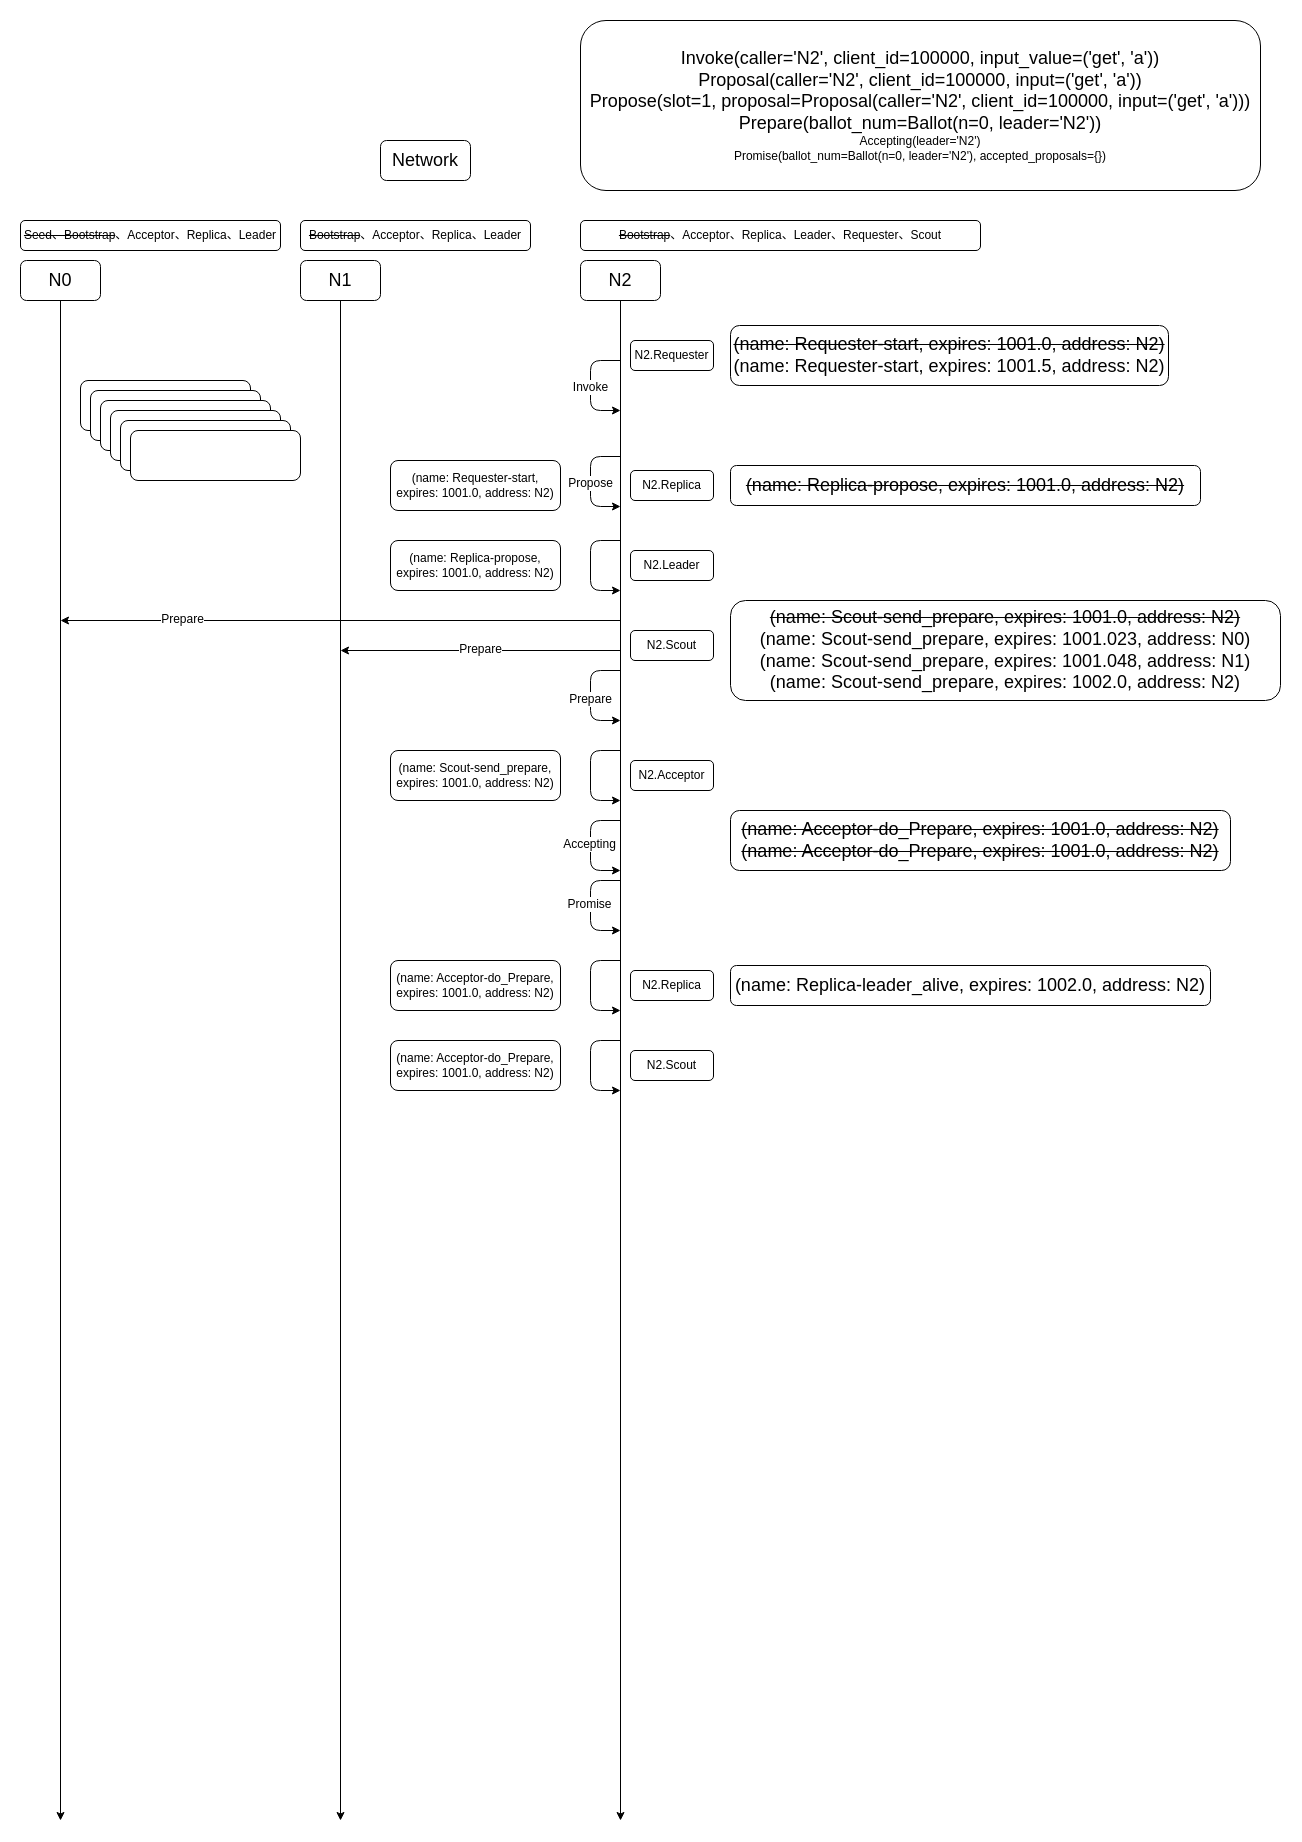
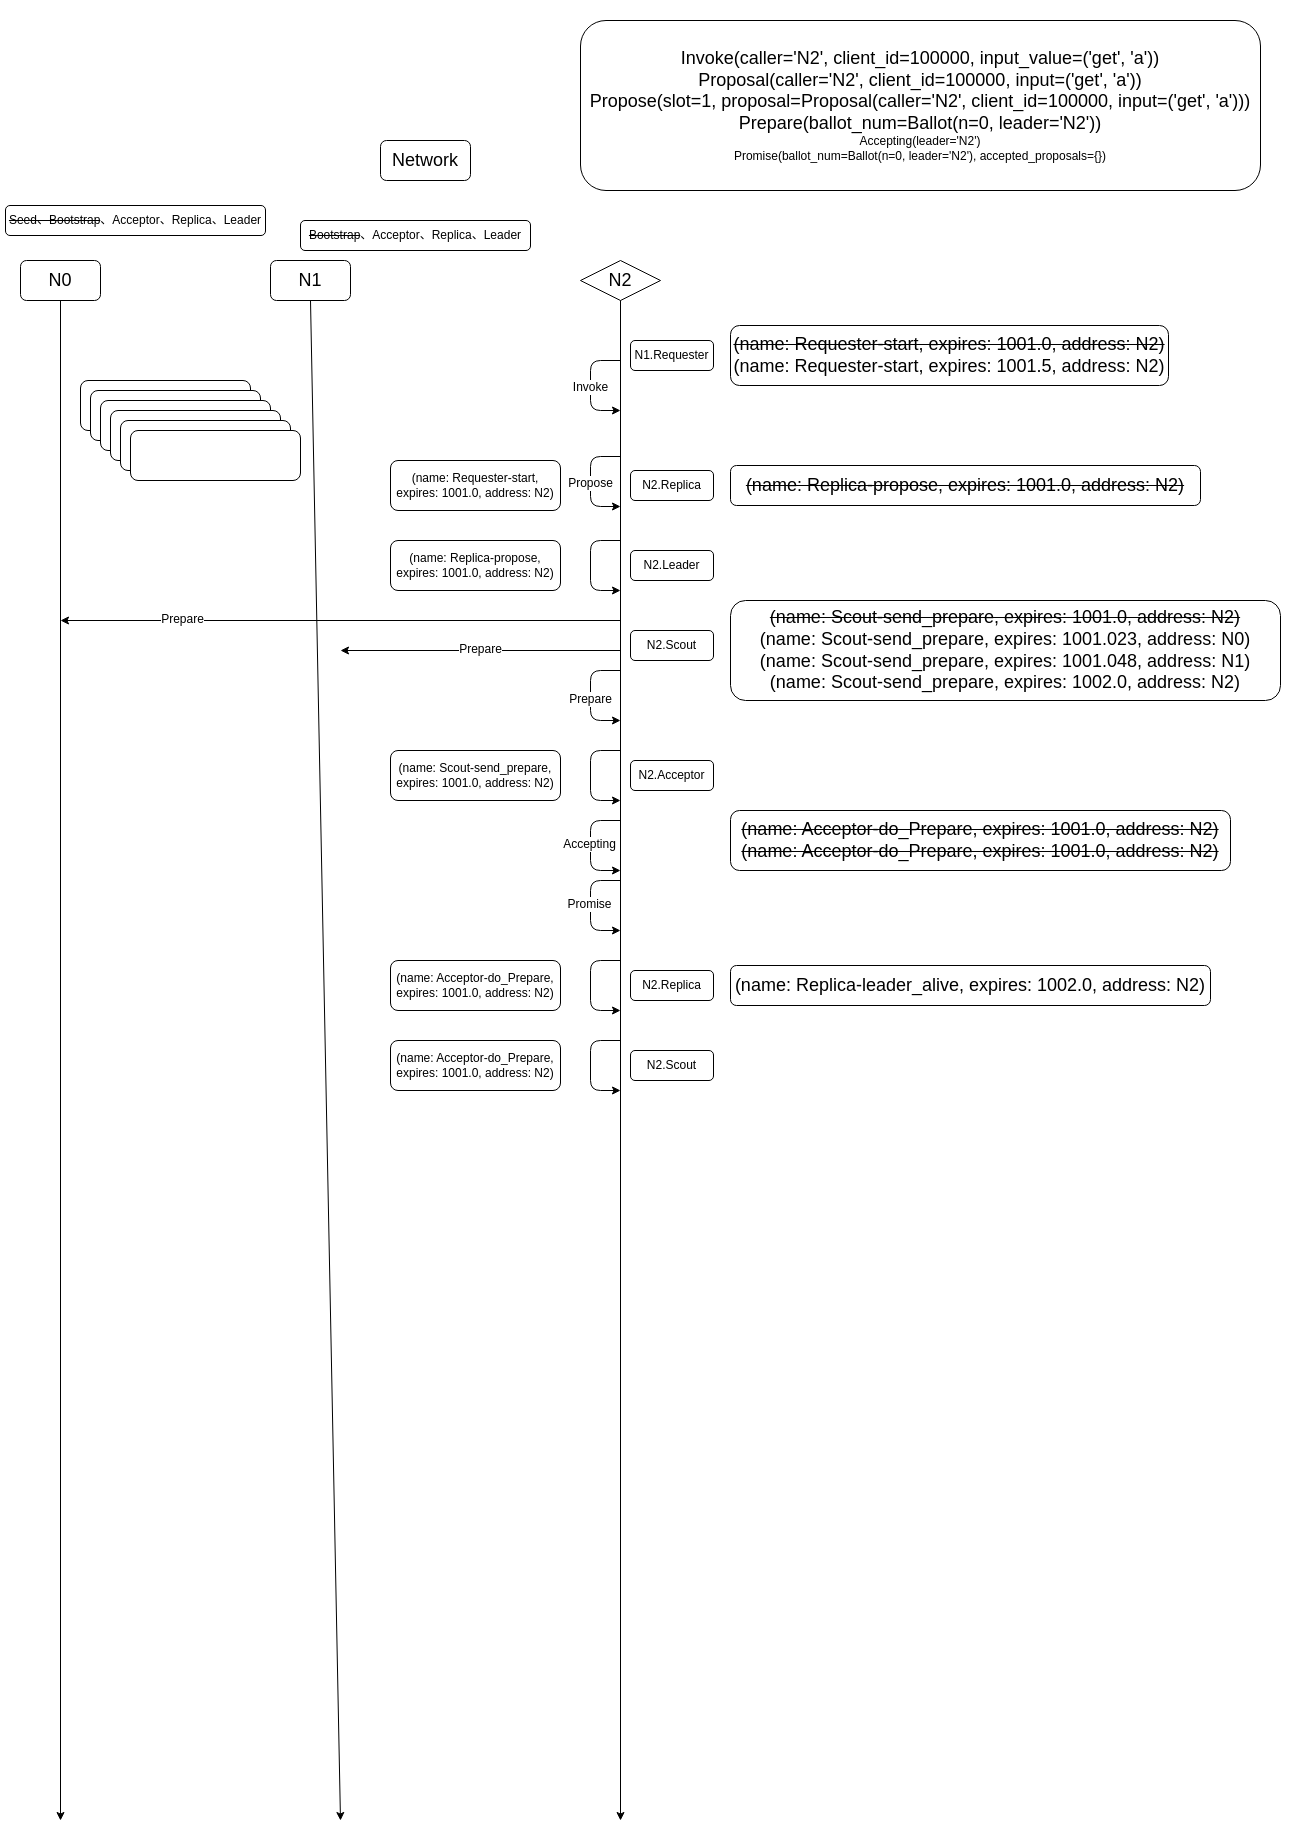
node "Seed、Bootstrap、Acceptor、Replica、Leader": moved (151, 236) -> (136, 221)
node "Bootstrap、Acceptor、Replica、Leader、Requester、Scout": removed
node "N1": moved (341, 281) -> (311, 281)
node "N2": shape rounded rectangle -> diamond
node "N2.Requester": label "N2.Requester" -> "N1.Requester"
